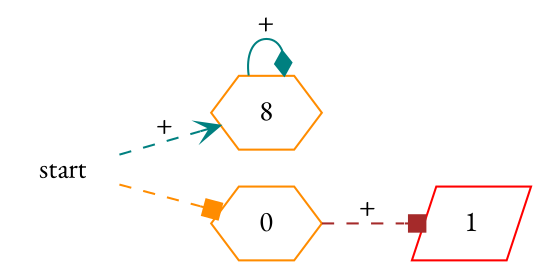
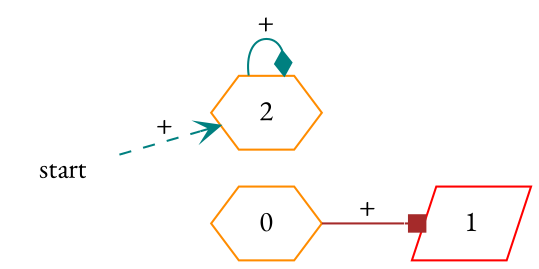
node "8": label "8" -> "2"
edge "start" -> "0": removed
edge "0" -> "1": style dashed -> solid
